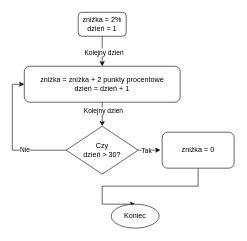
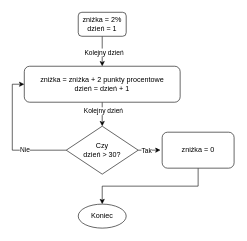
node "Koniec": moved (135, 216) -> (102, 216)
